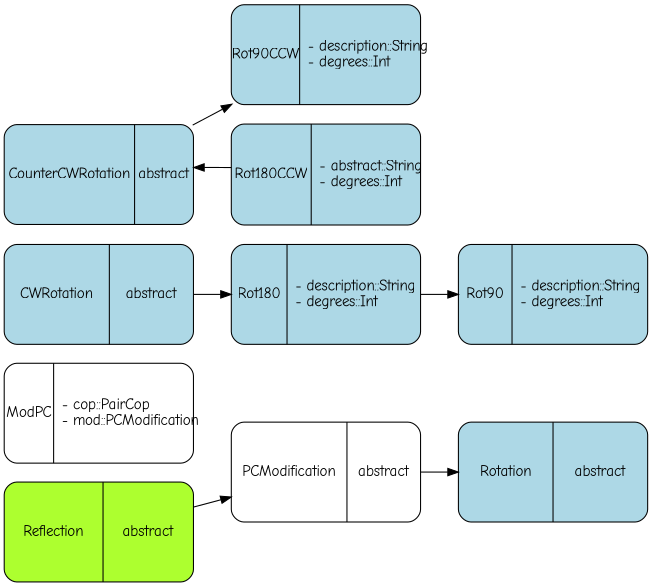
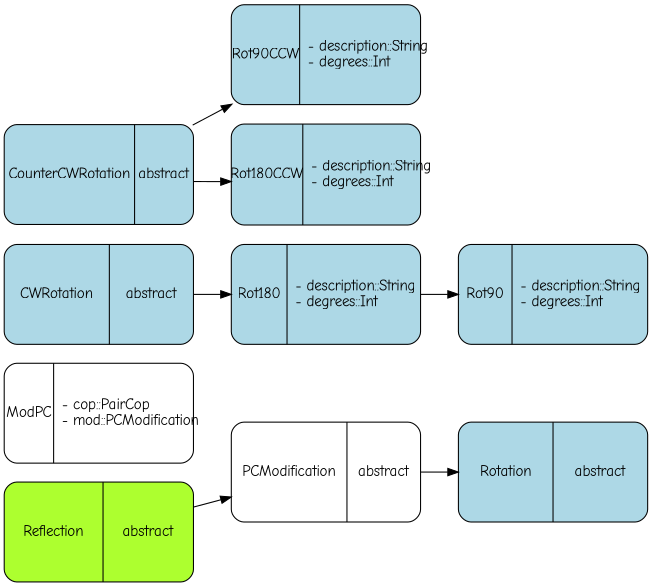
node "Rot180CCW": text "- abstract::String" -> "- description::String"
edge "Rot180CCW" -> "CounterCWRotation": reversed
